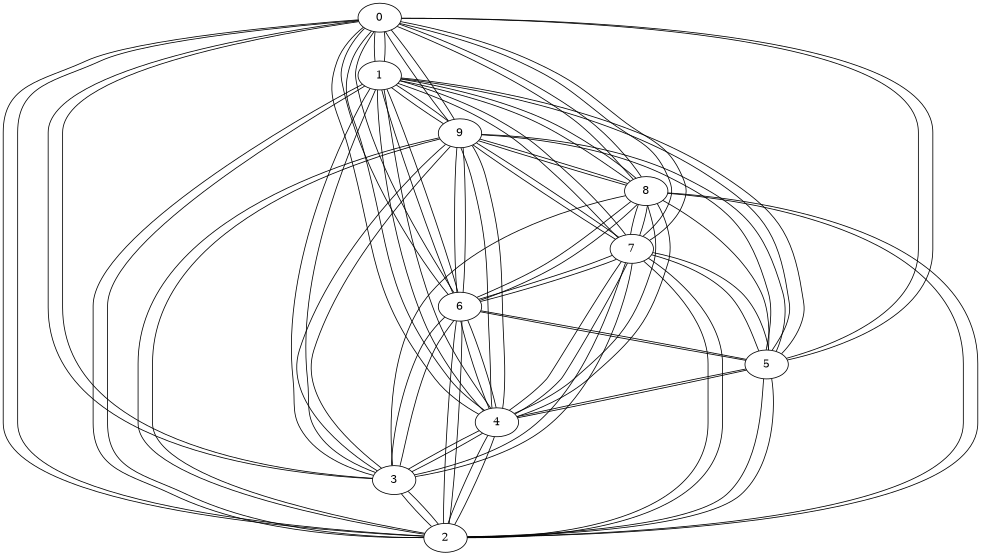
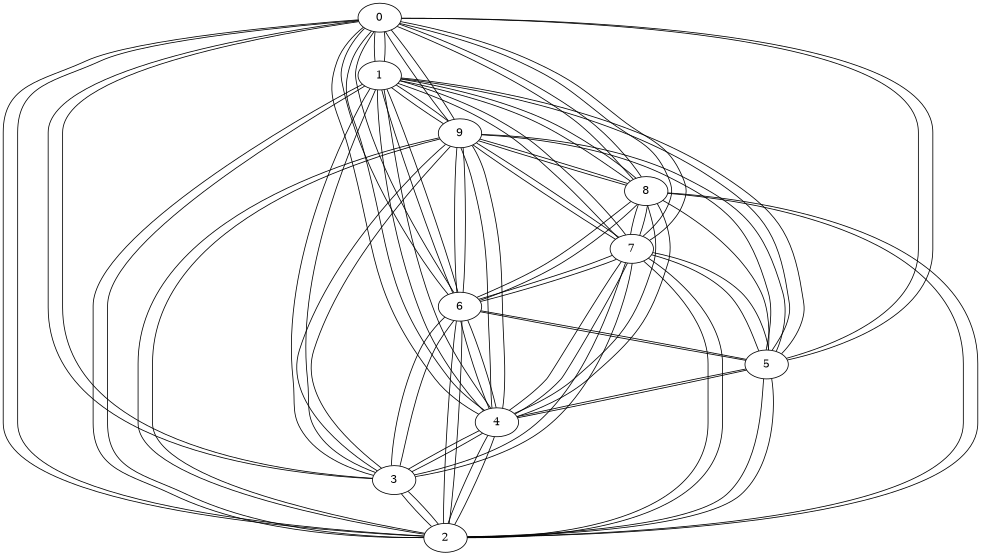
edge "8" -- "3": removed
